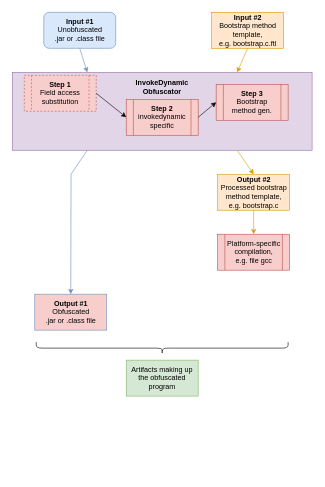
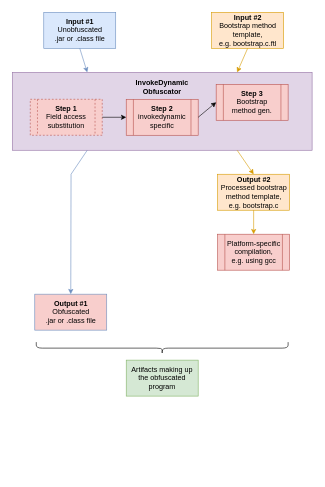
node "Input #1 Unobfuscated .jar or .class file": shape rounded rectangle -> rectangle
node "Step 1 Field access substitution": moved (60, 93) -> (66, 117)
node "Platform-specific compilation, e.g. file gcc": label "Platform-specific compilation, e.g. file gcc" -> "Platform-specific compilation, e.g. using gcc"
